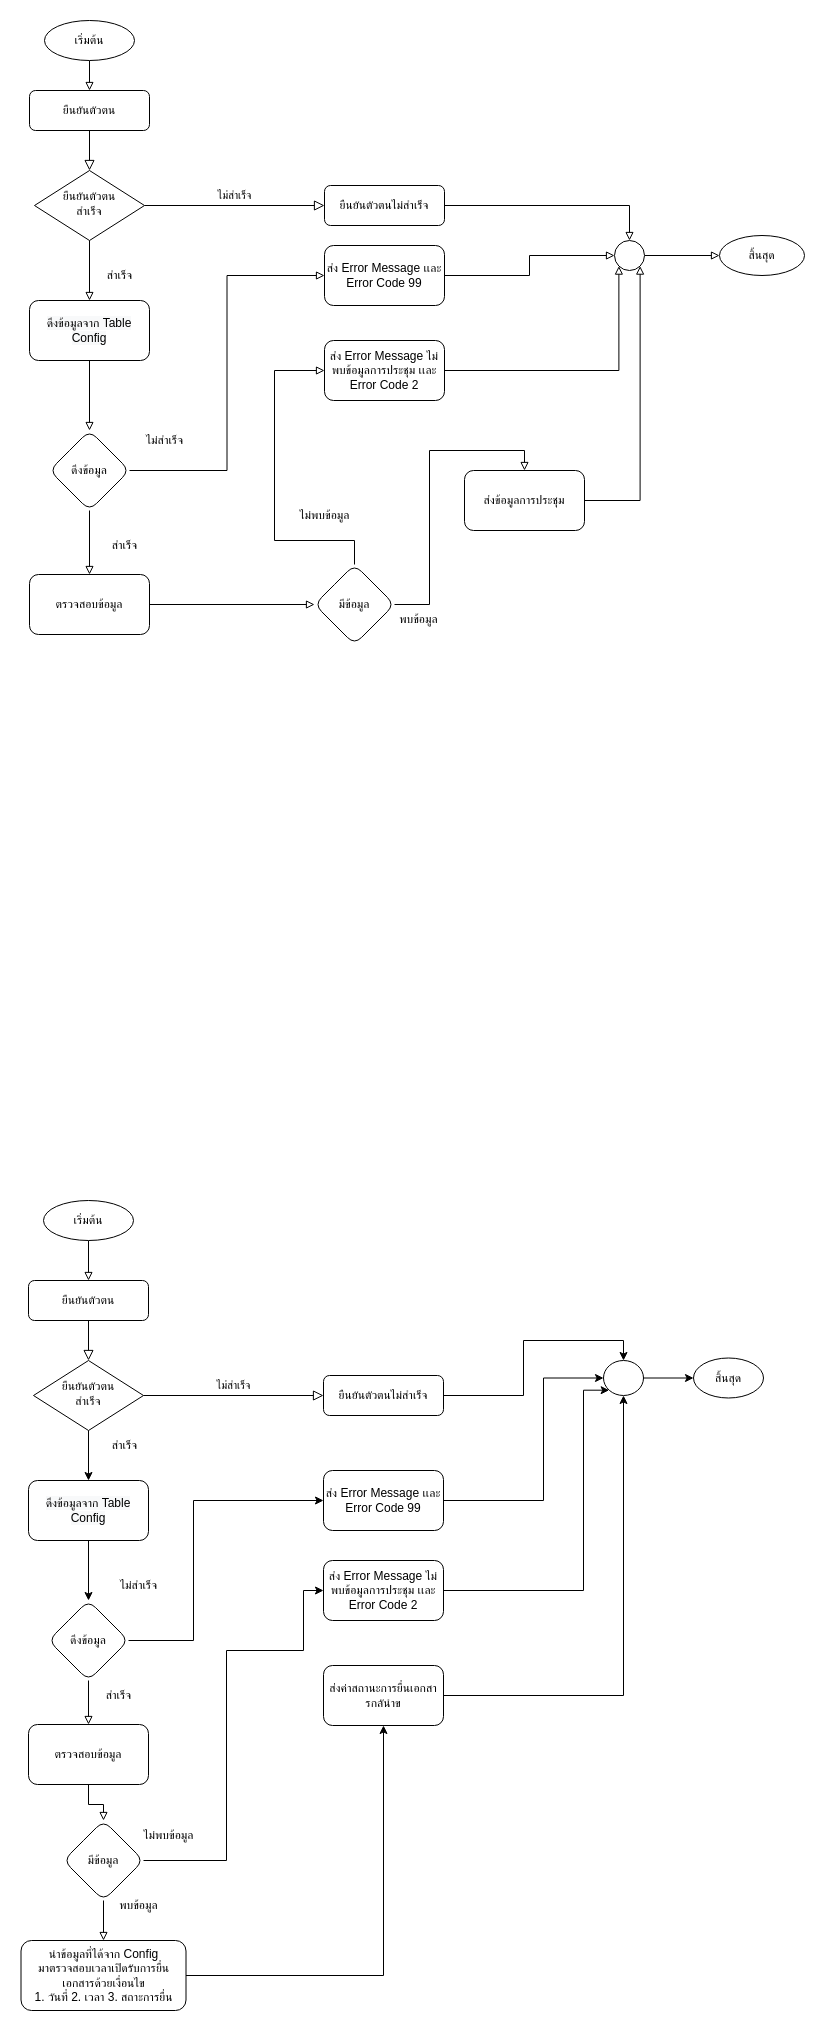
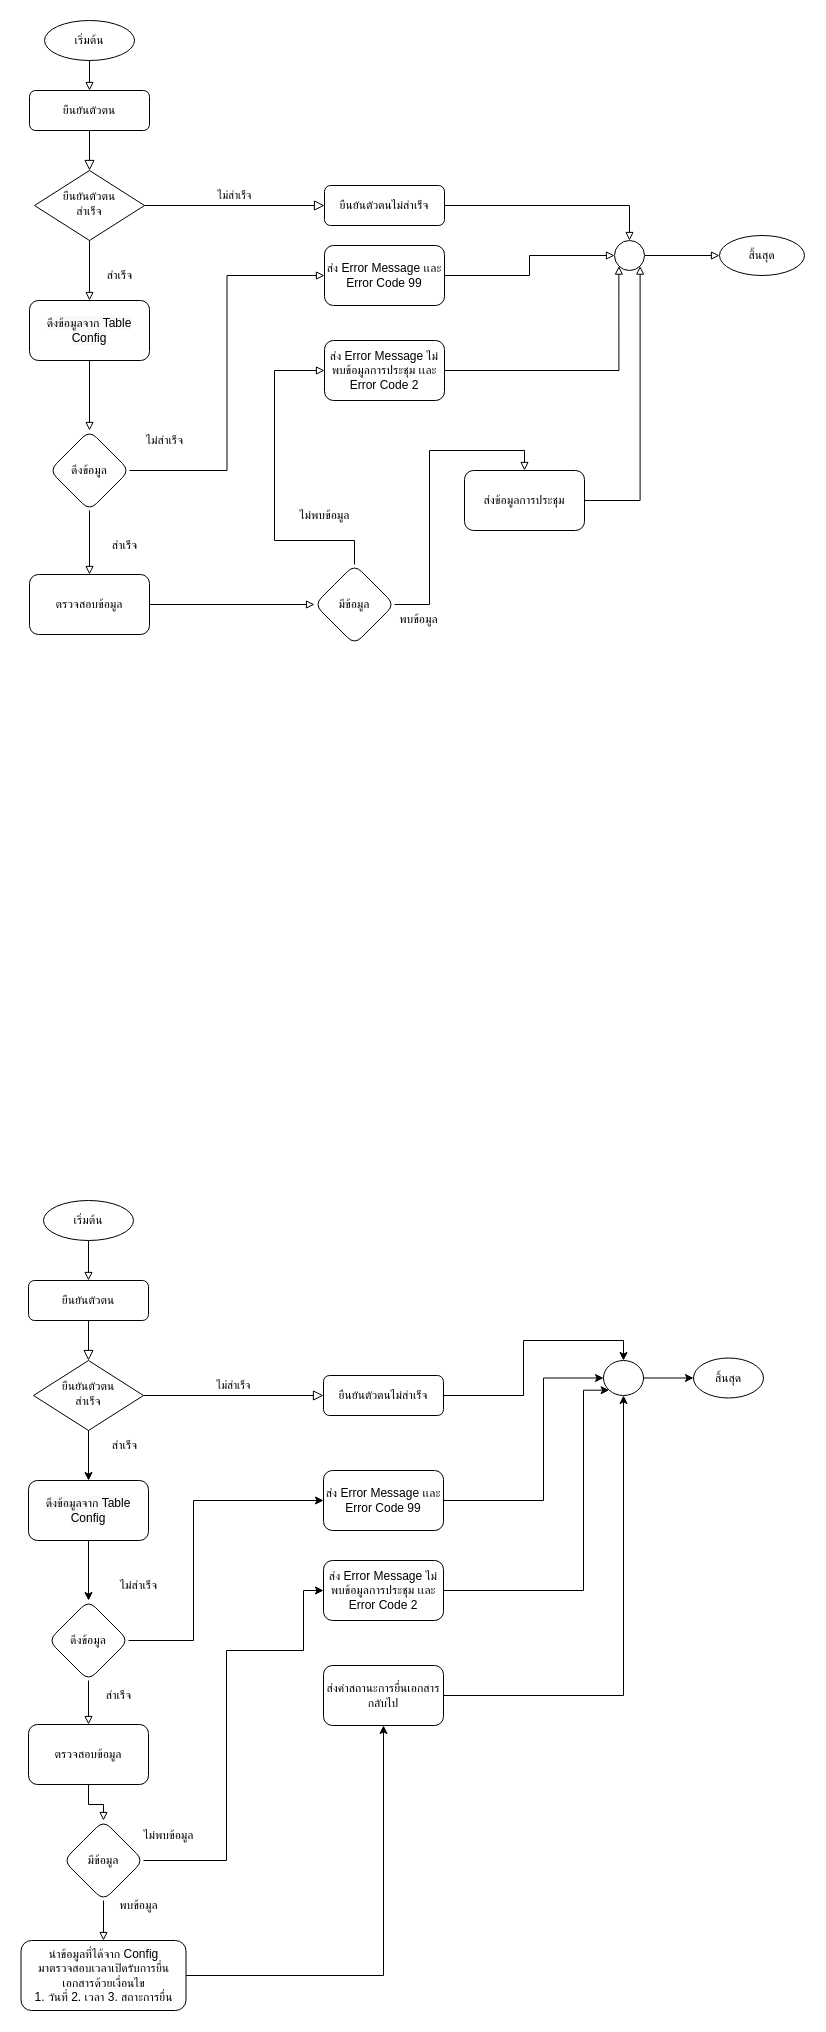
node "ส่งค่าสถานะการยื่นเอกสารกลันำข": label "ส่งค่าสถานะการยื่นเอกสารกลันำข" -> "ส่งค่าสถานะการยื่นเอกสารกลับไป"
